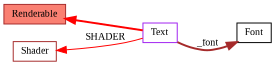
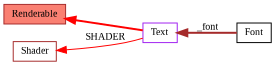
edge "Text" -> "Font": reversed
